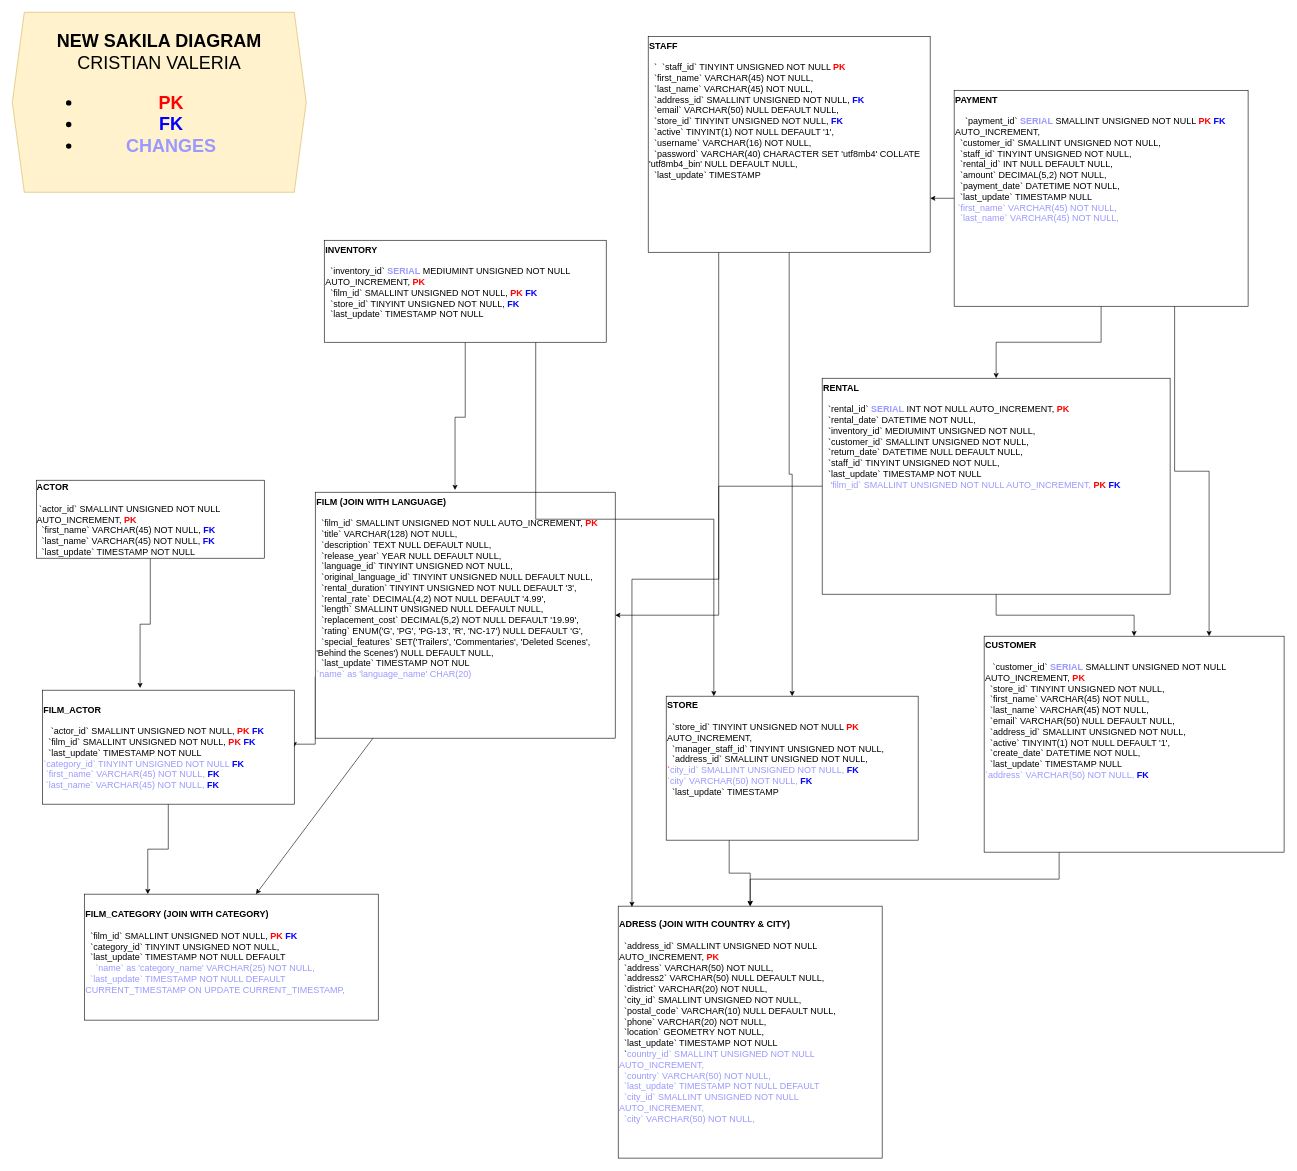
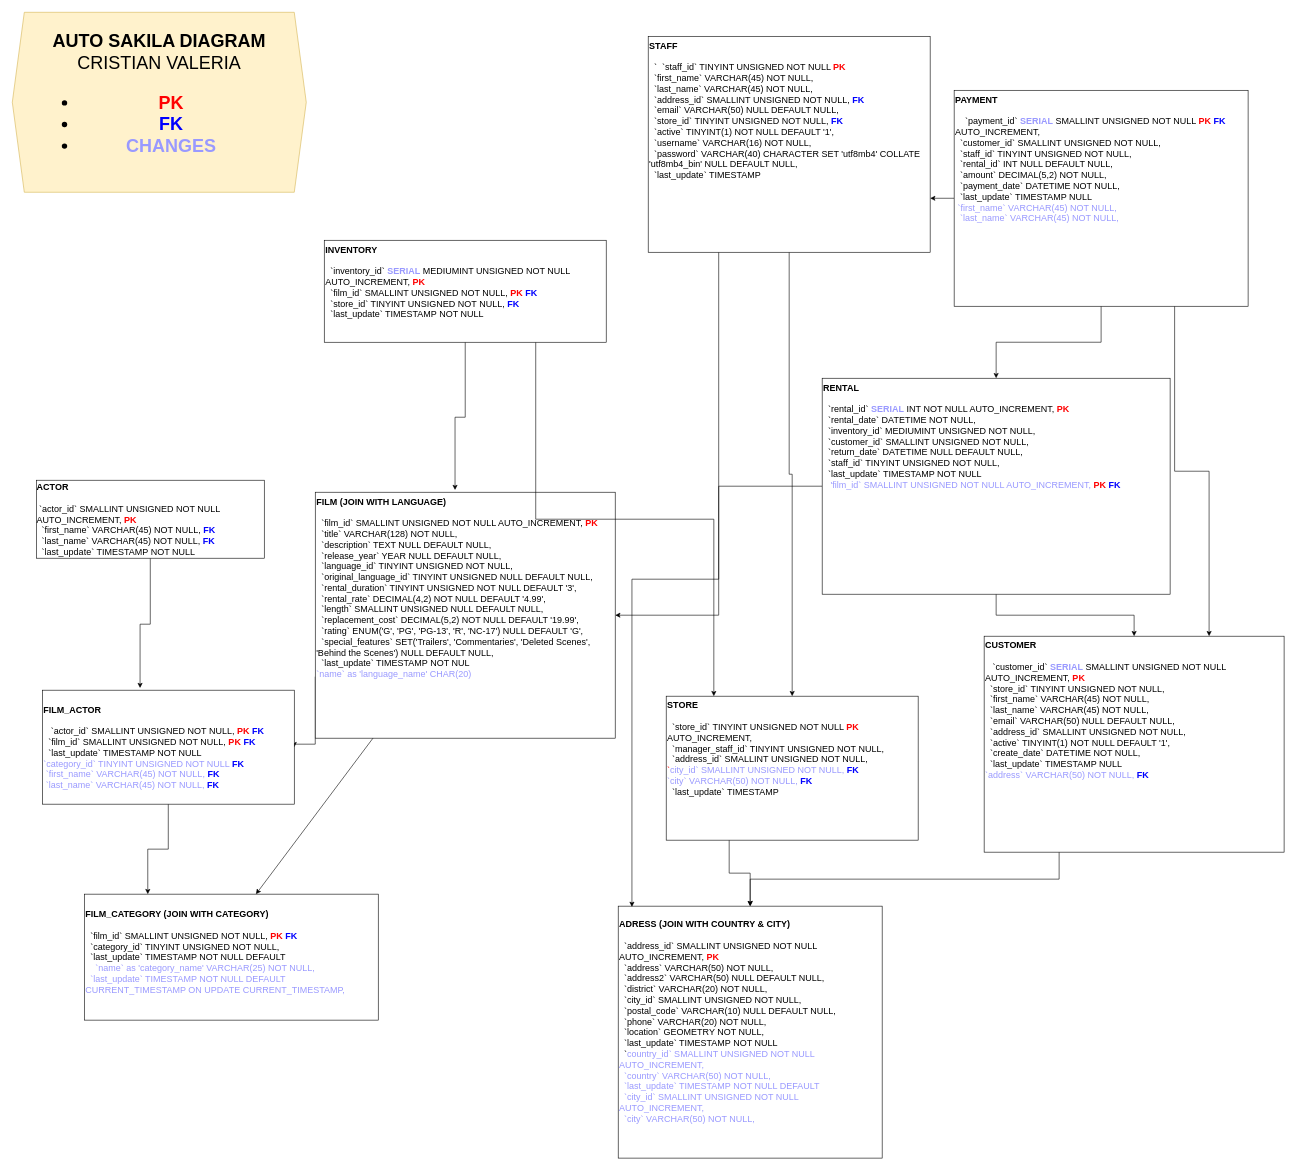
node "NEW SAKILA DIAGRAMCRISTIAN VALERIAPK FK CHANGES": label "NEW SAKILA DIAGRAMCRISTIAN VALERIAPK FK CHANGES" -> "AUTO SAKILA DIAGRAMCRISTIAN VALERIAPK FK CHANGES"
